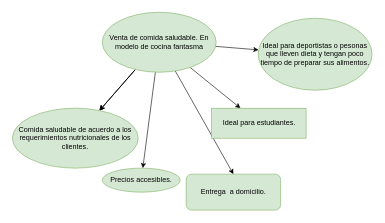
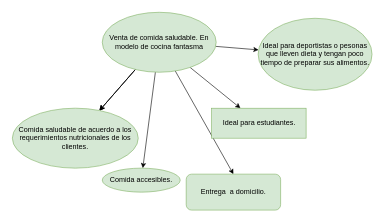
node "Precios accesibles.": label "Precios accesibles." -> "Comida accesibles."
